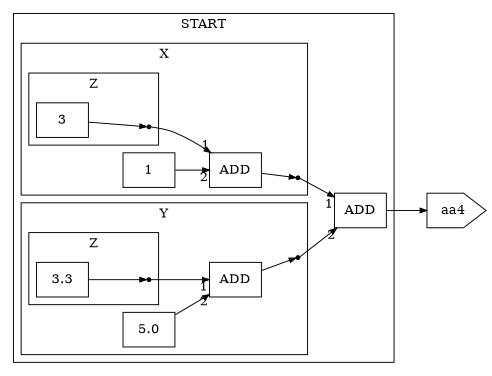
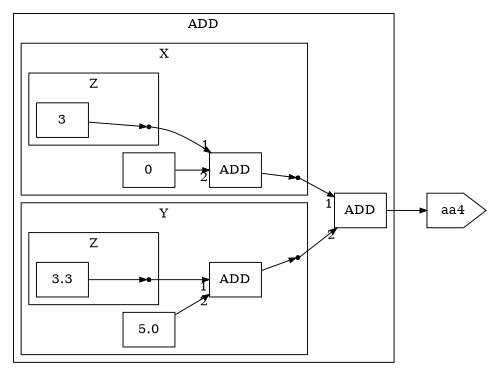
cluster "START": label "START" -> "ADD"
node "1": label "1" -> "0"
